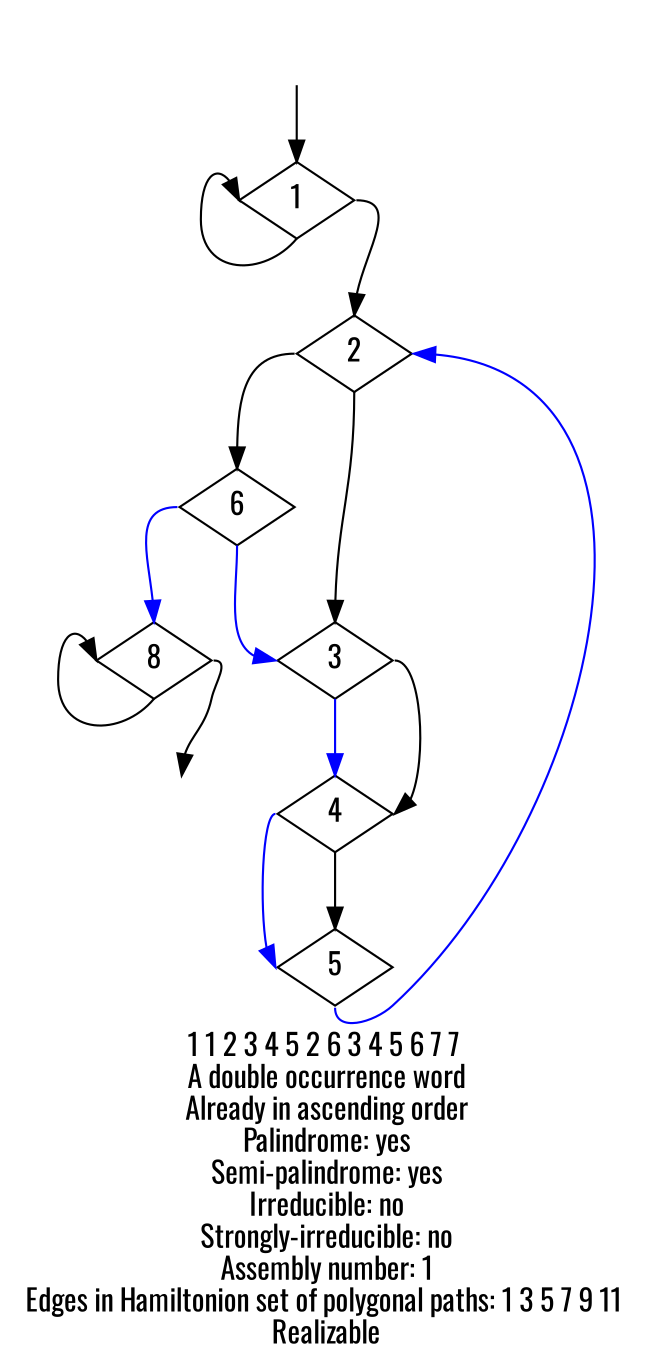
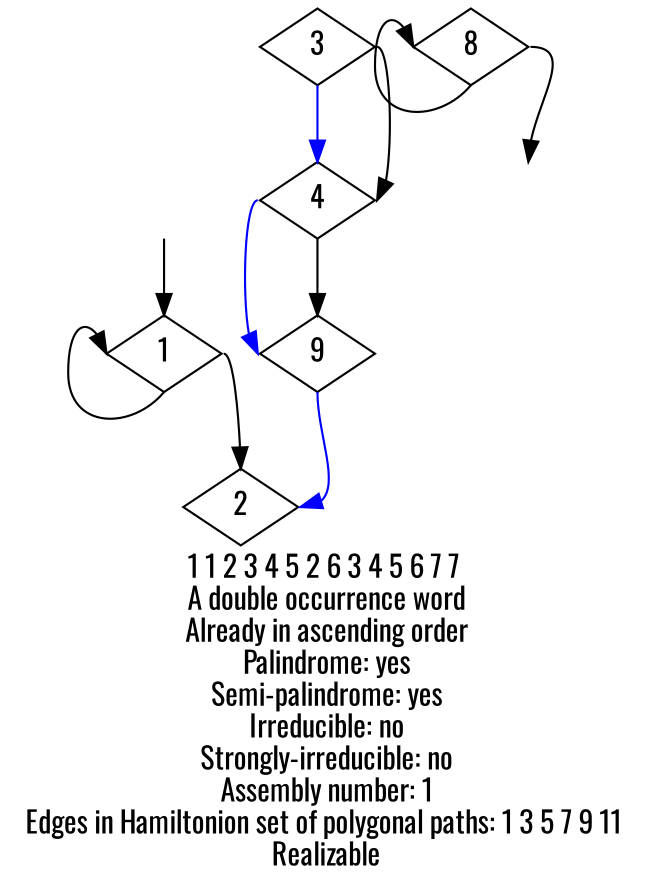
edge "2" -> "3": removed
node "6": removed
node "5": label "5" -> "9"
